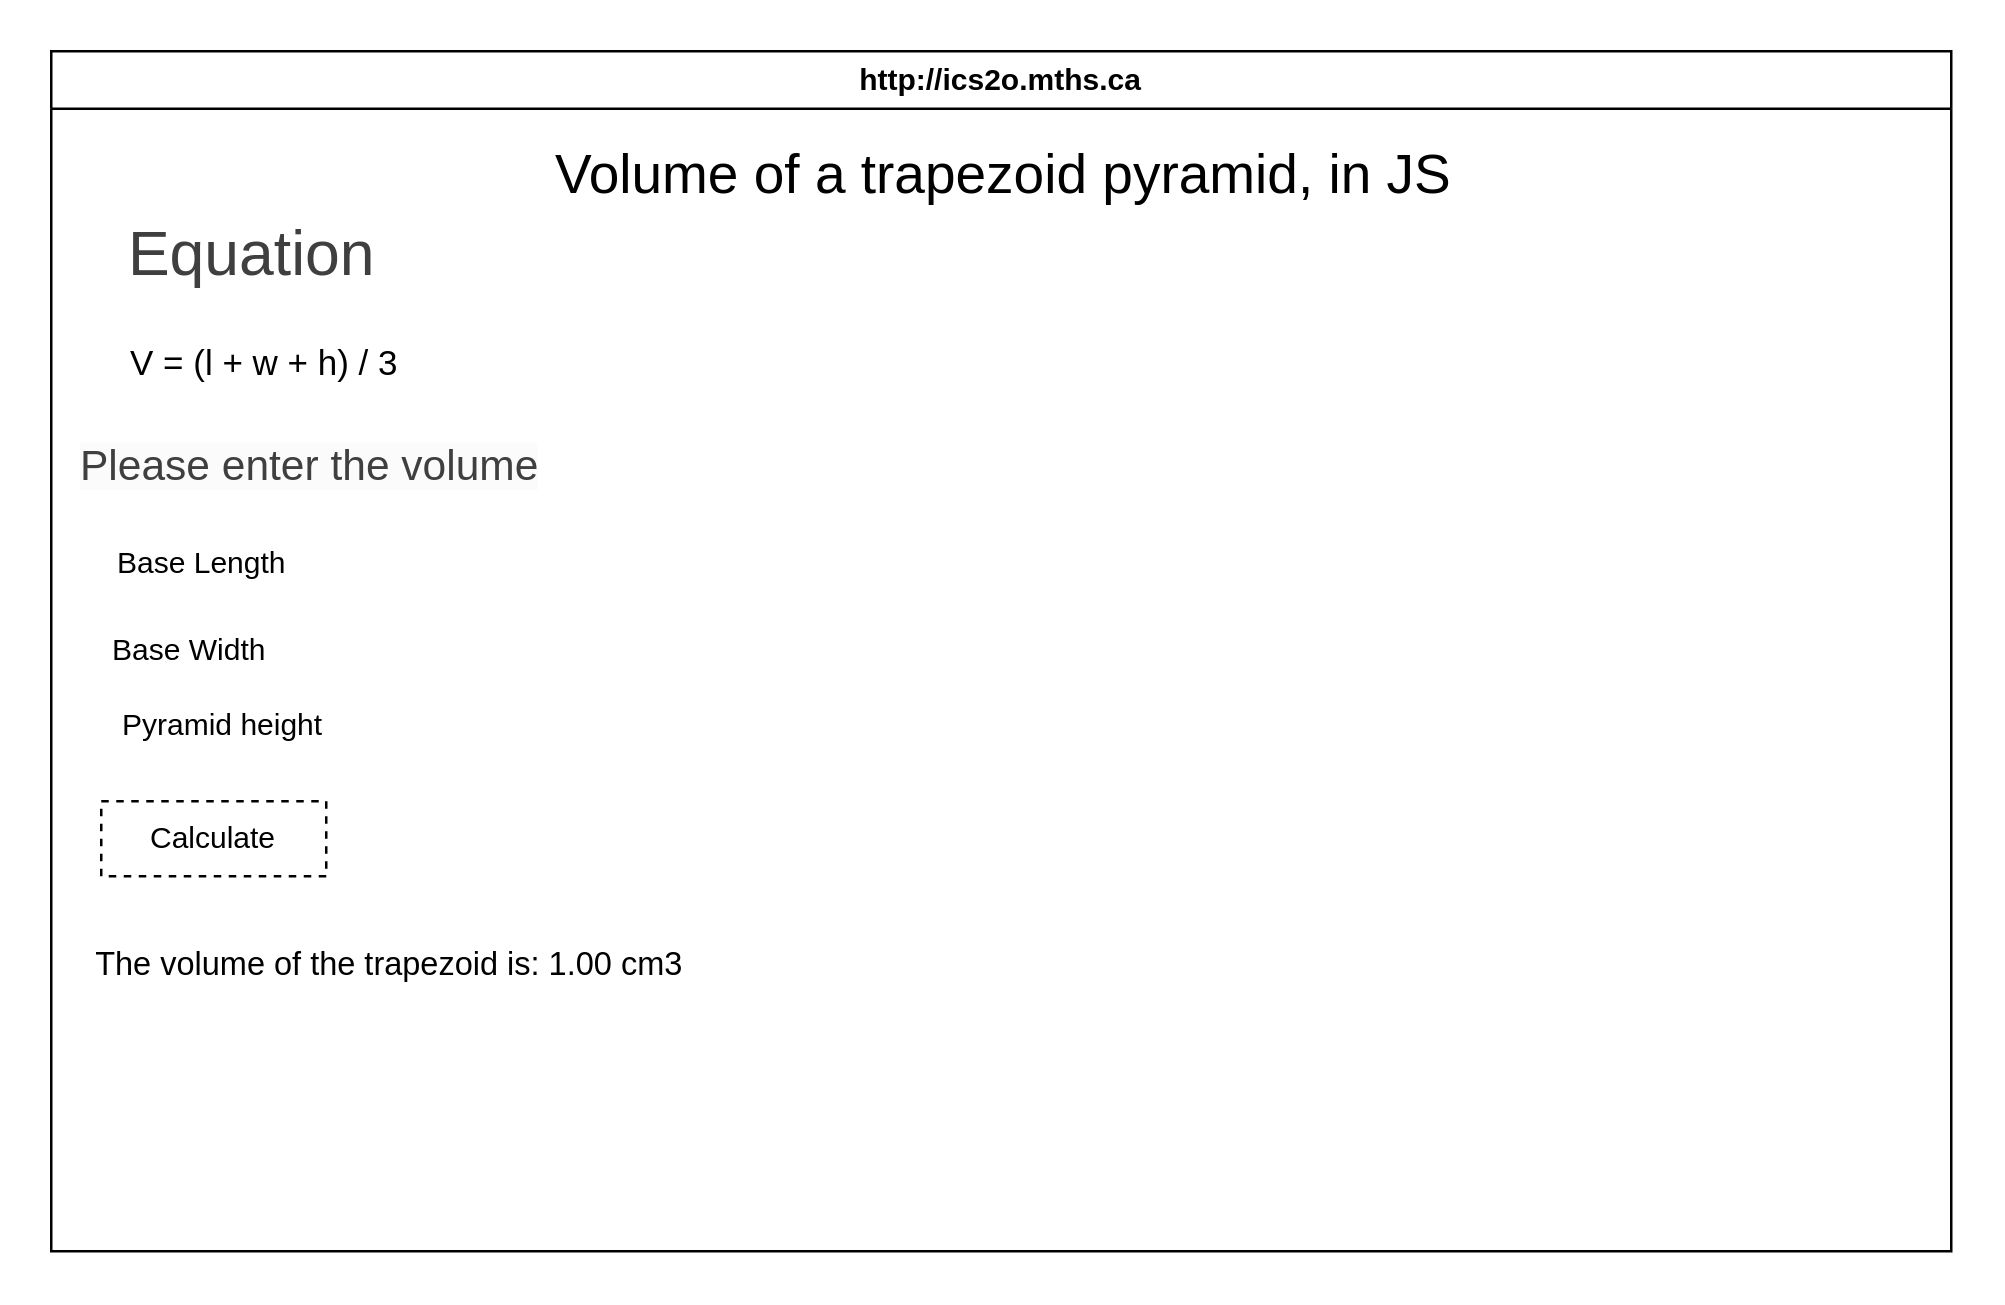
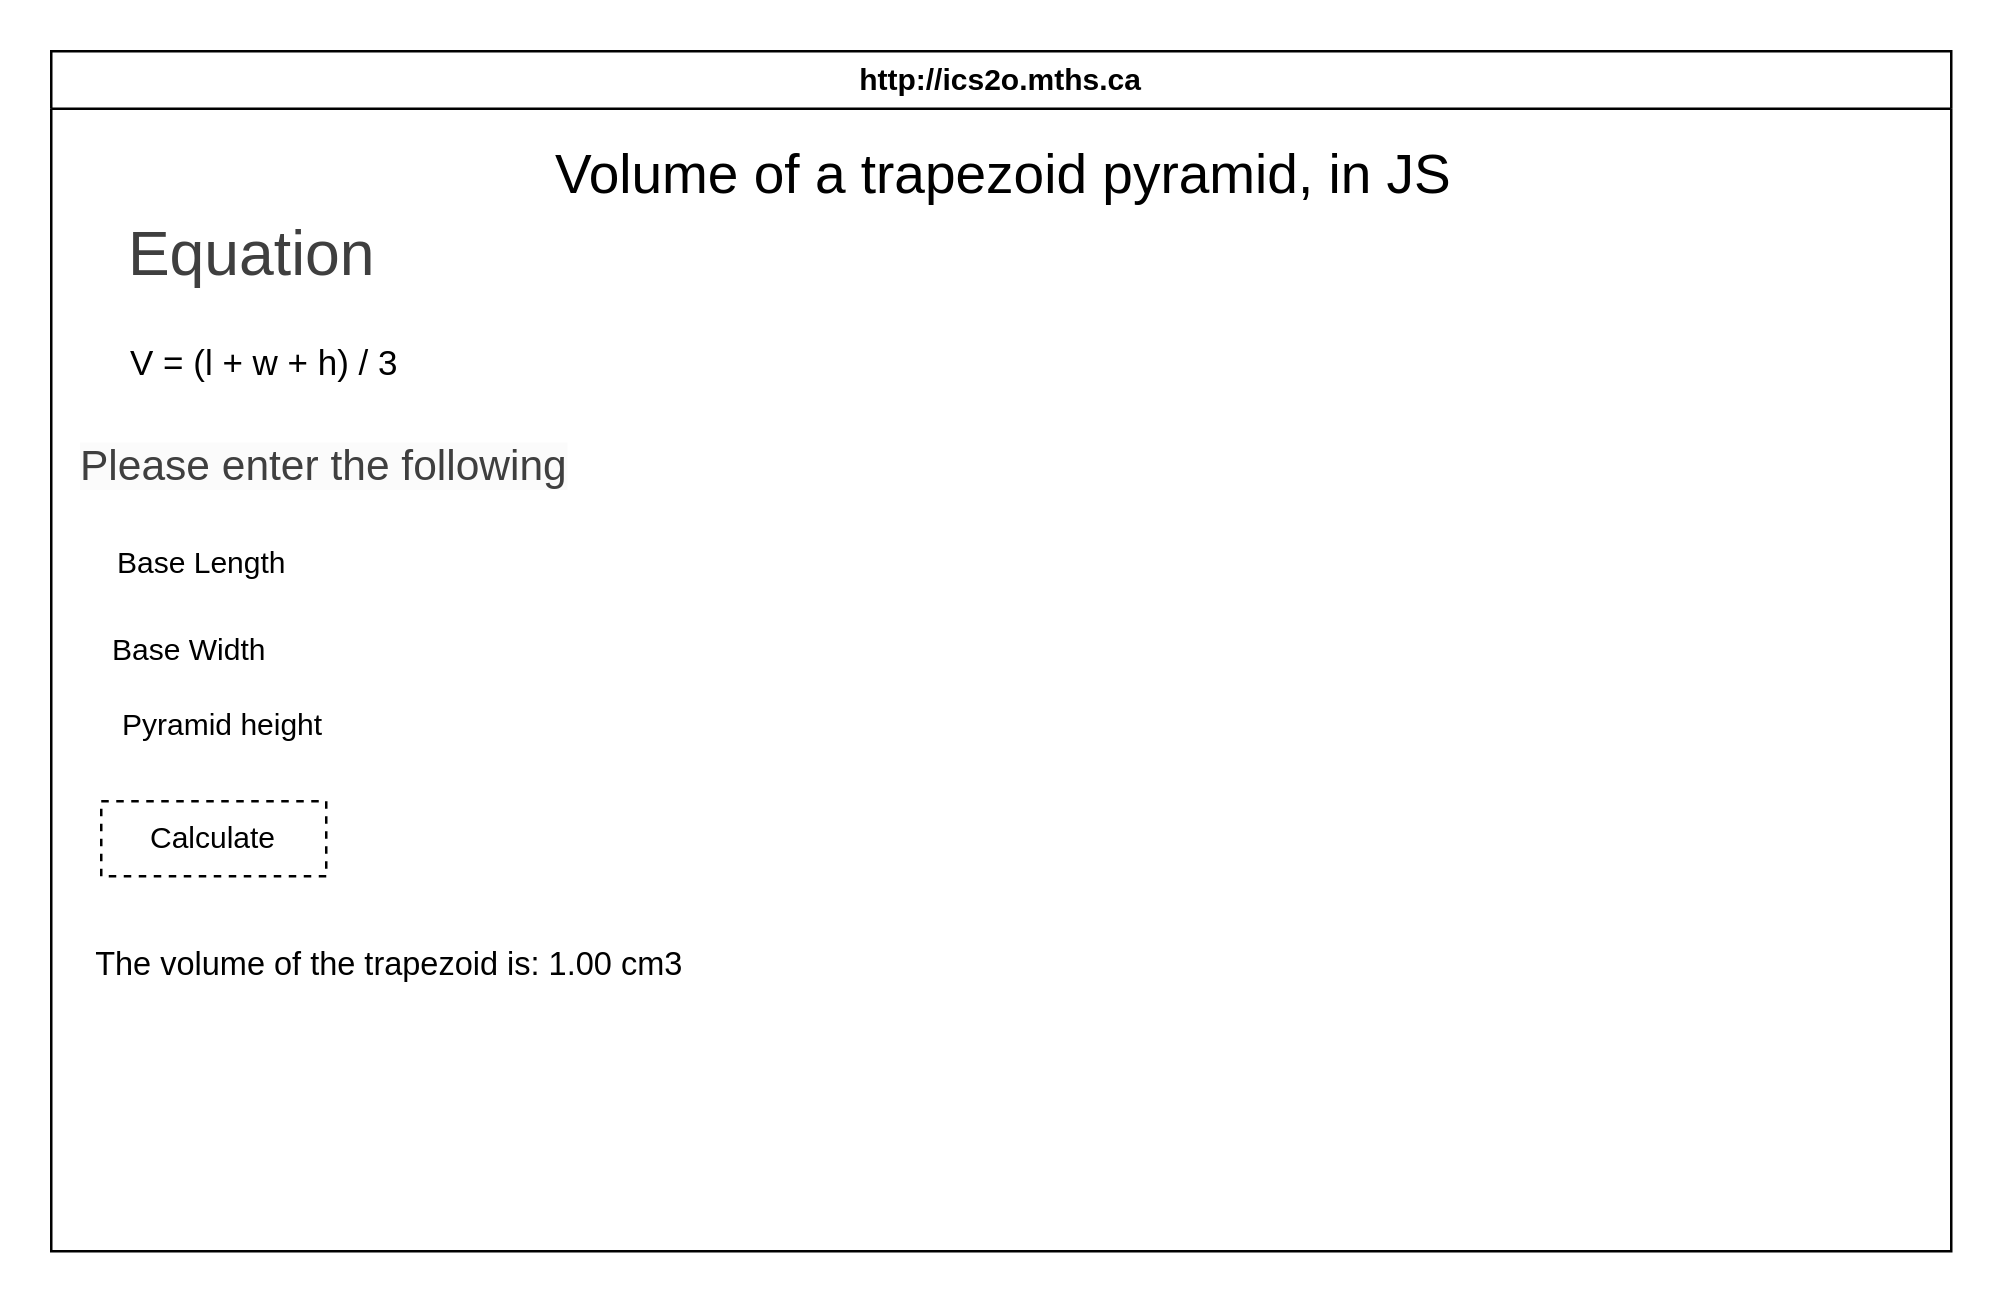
node "Please enter the volume": label "Please enter the volume" -> "Please enter the following"
